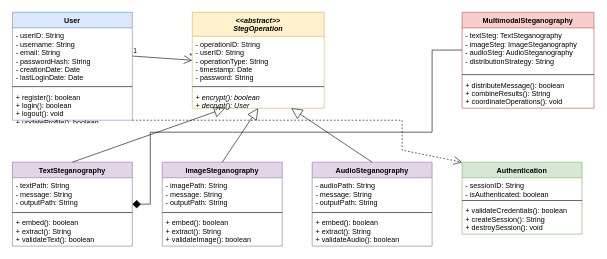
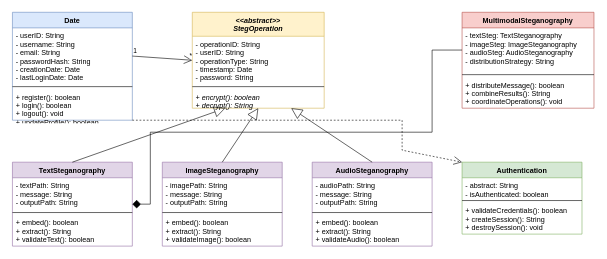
node "User": label "User" -> "Date"
node "+ encrypt(): boolean + decrypt(): User": label "+ encrypt(): boolean + decrypt(): User" -> "+ encrypt(): boolean + decrypt(): String"
node "- sessionID: String - isAuthenticated: boolean": label "- sessionID: String - isAuthenticated: boolean" -> "- abstract: String - isAuthenticated: boolean"
